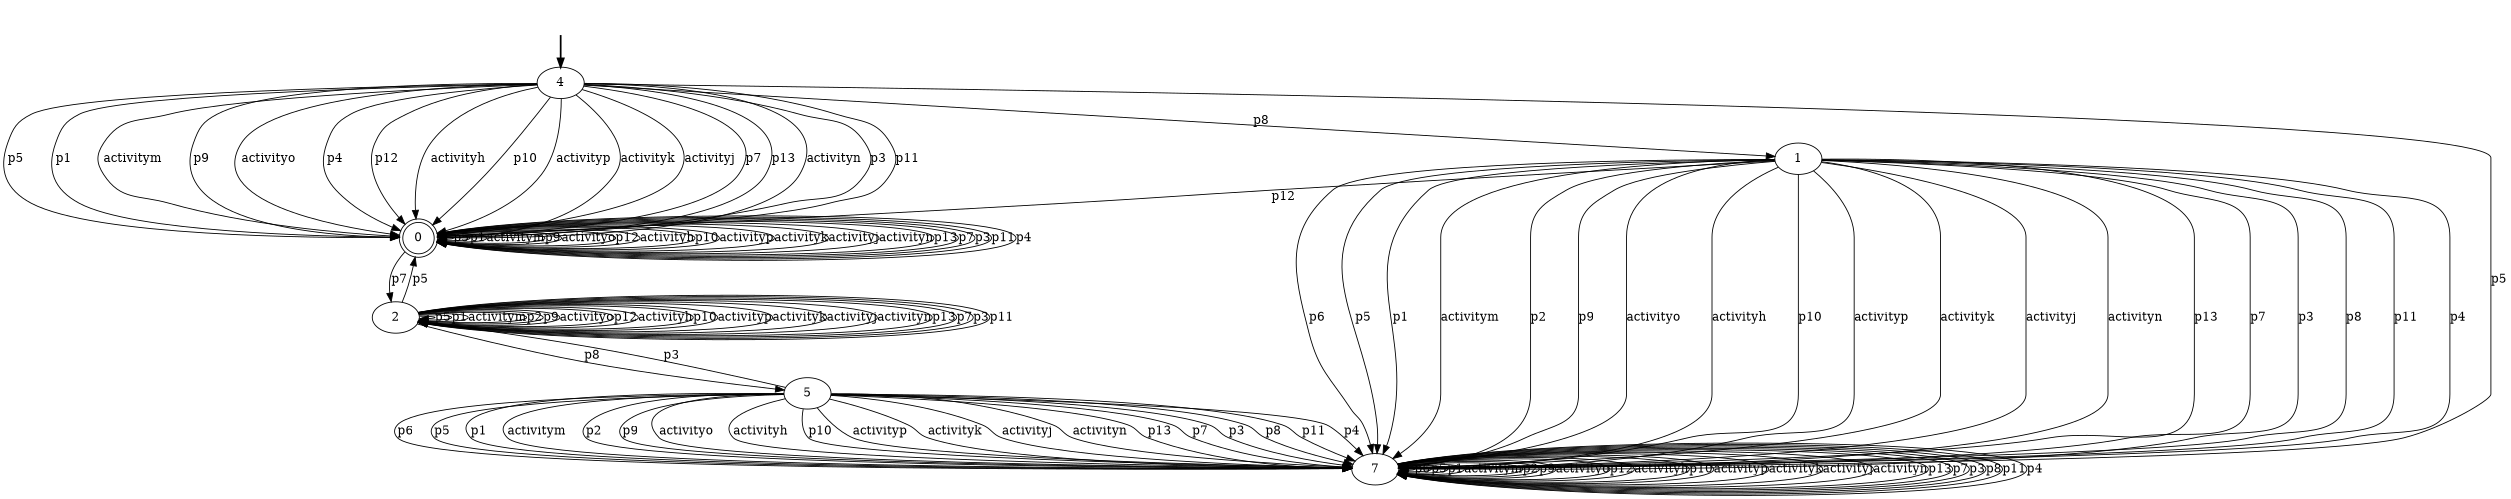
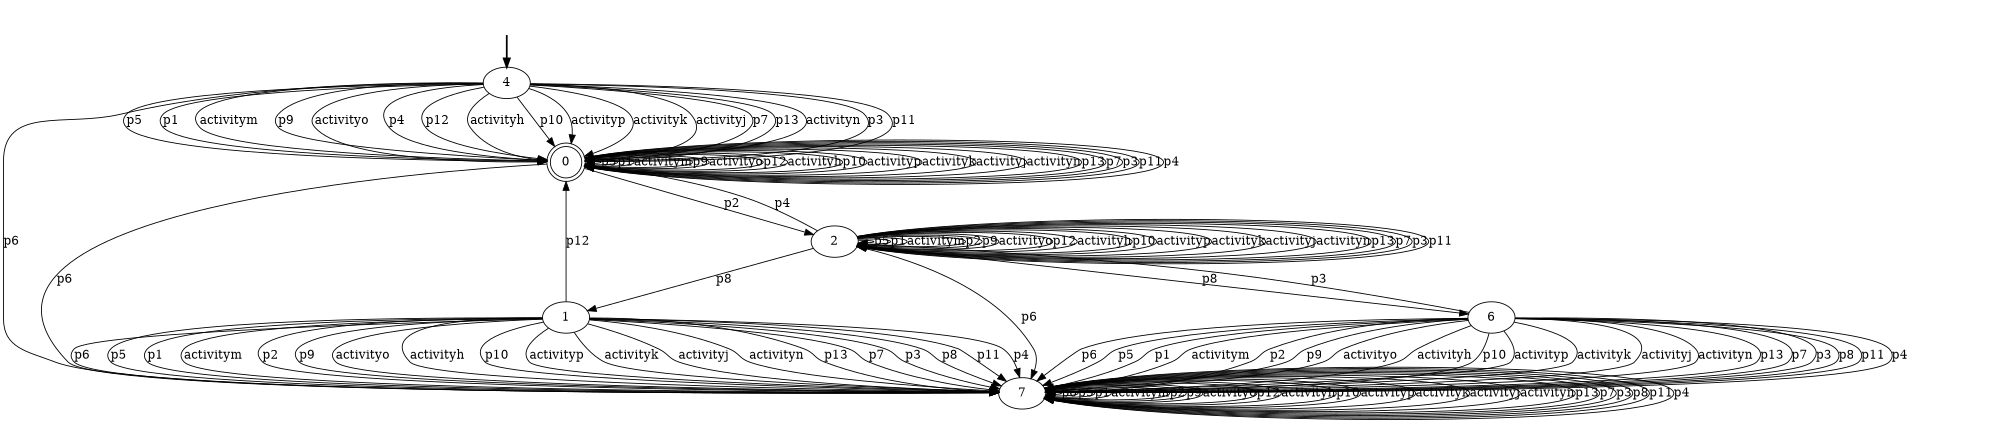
edge "4" -> "1": now "2" -> "1"
edge "0" -> "2": label "p7" -> "p2"
edge "2" -> "0": label "p5" -> "p4"
edge "4" -> "7": label "p5" -> "p6"
edge "2" -> "7": added, label "p6"
edge "0" -> "7": added, label "p6"
node "5": label "5" -> "6"
